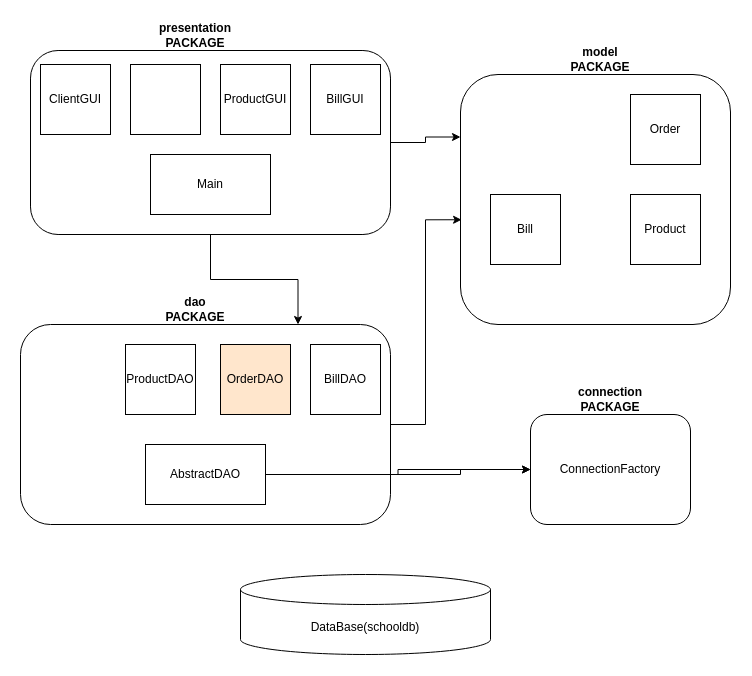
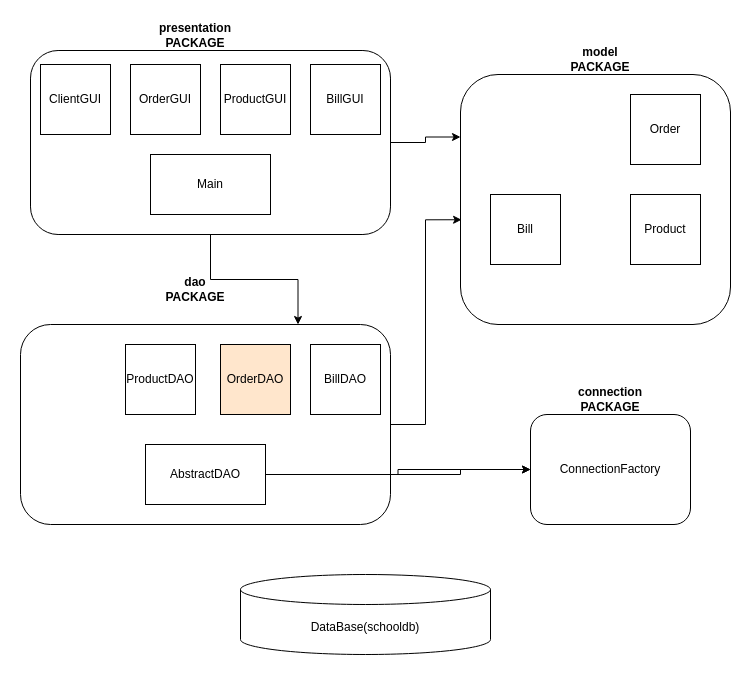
node "OrderGUI": added
node "dao PACKAGE": moved (196, 310) -> (196, 290)
